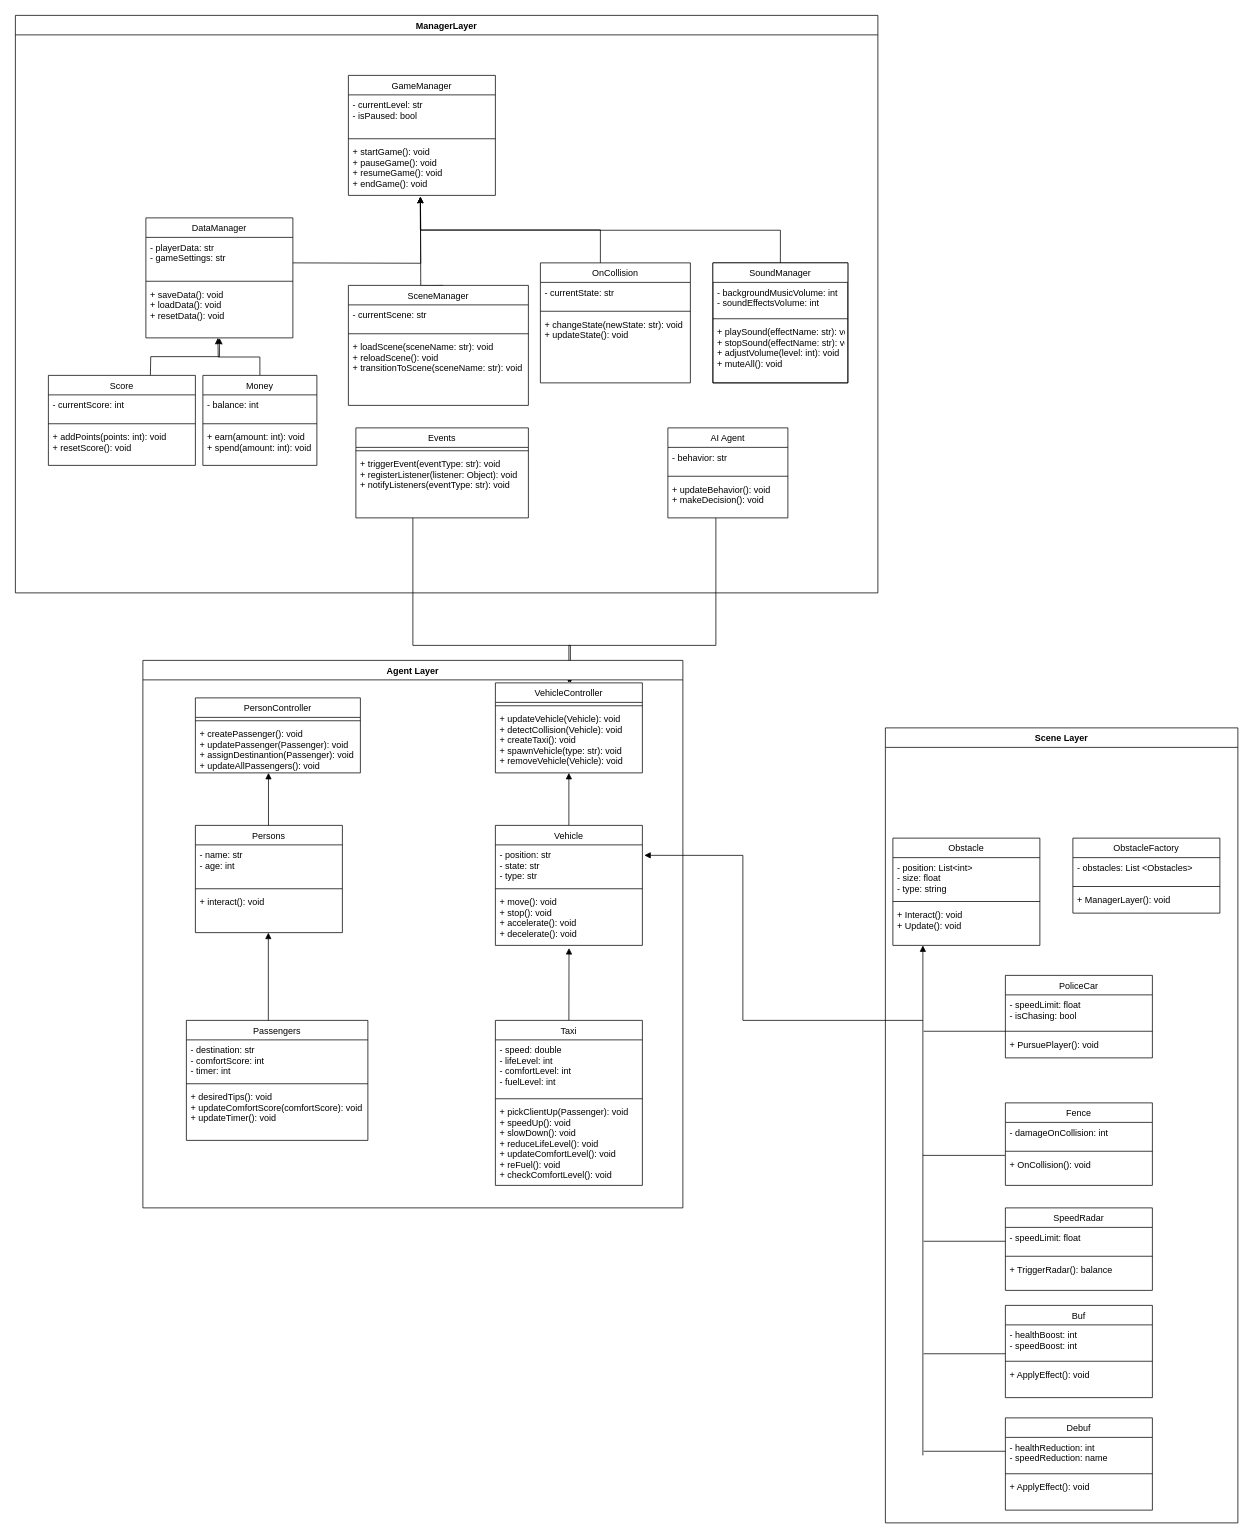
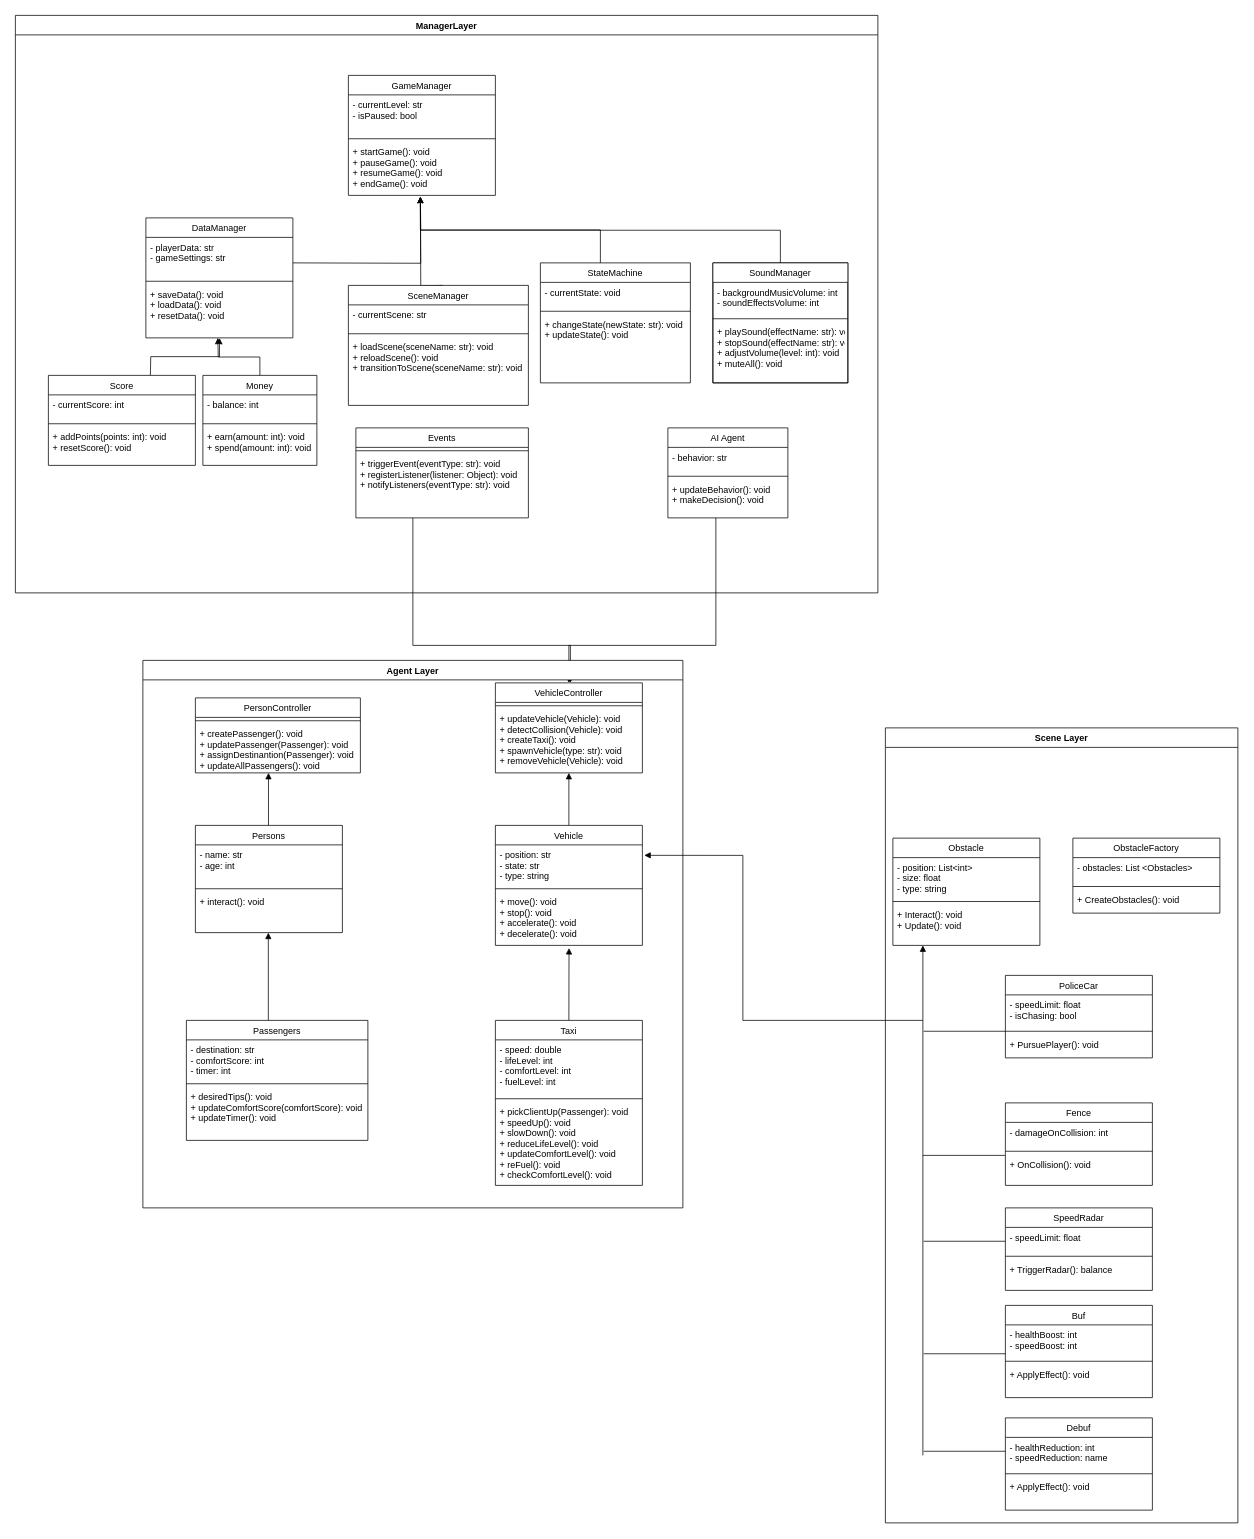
node "OnCollision": label "OnCollision" -> "StateMachine"
node "- currentState: str": label "- currentState: str" -> "- currentState: void"
node "- position: str - state: str - type: str": label "- position: str - state: str - type: str" -> "- position: str - state: str - type: string"
node "+ ManagerLayer(): void": label "+ ManagerLayer(): void" -> "+ CreateObstacles(): void"
